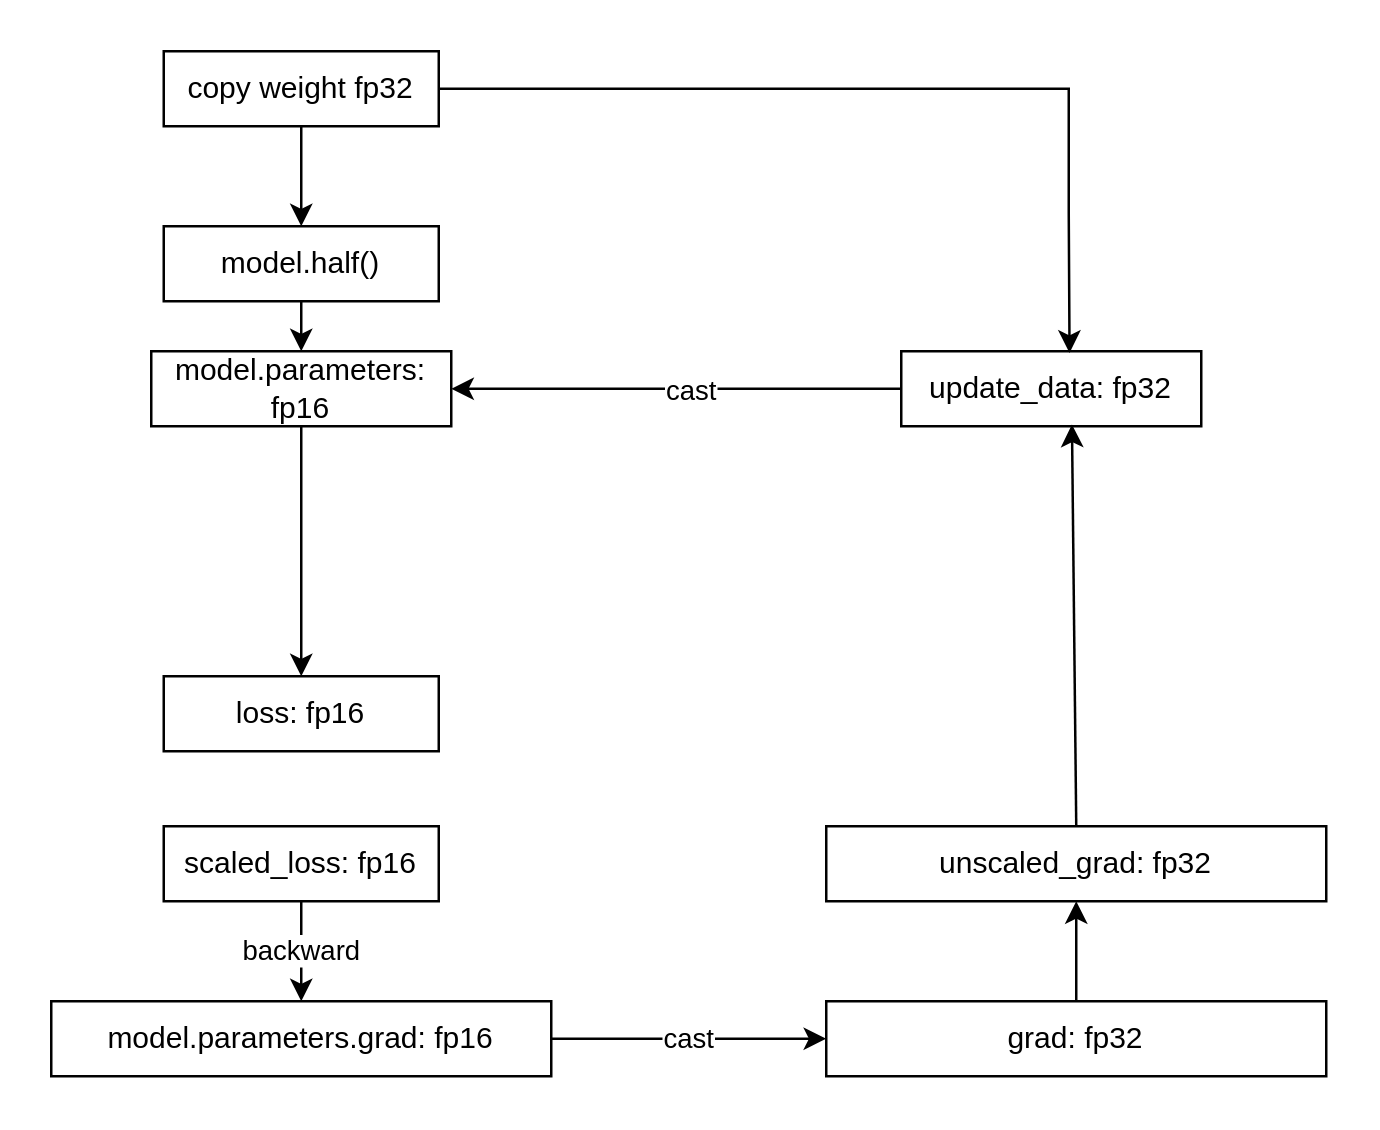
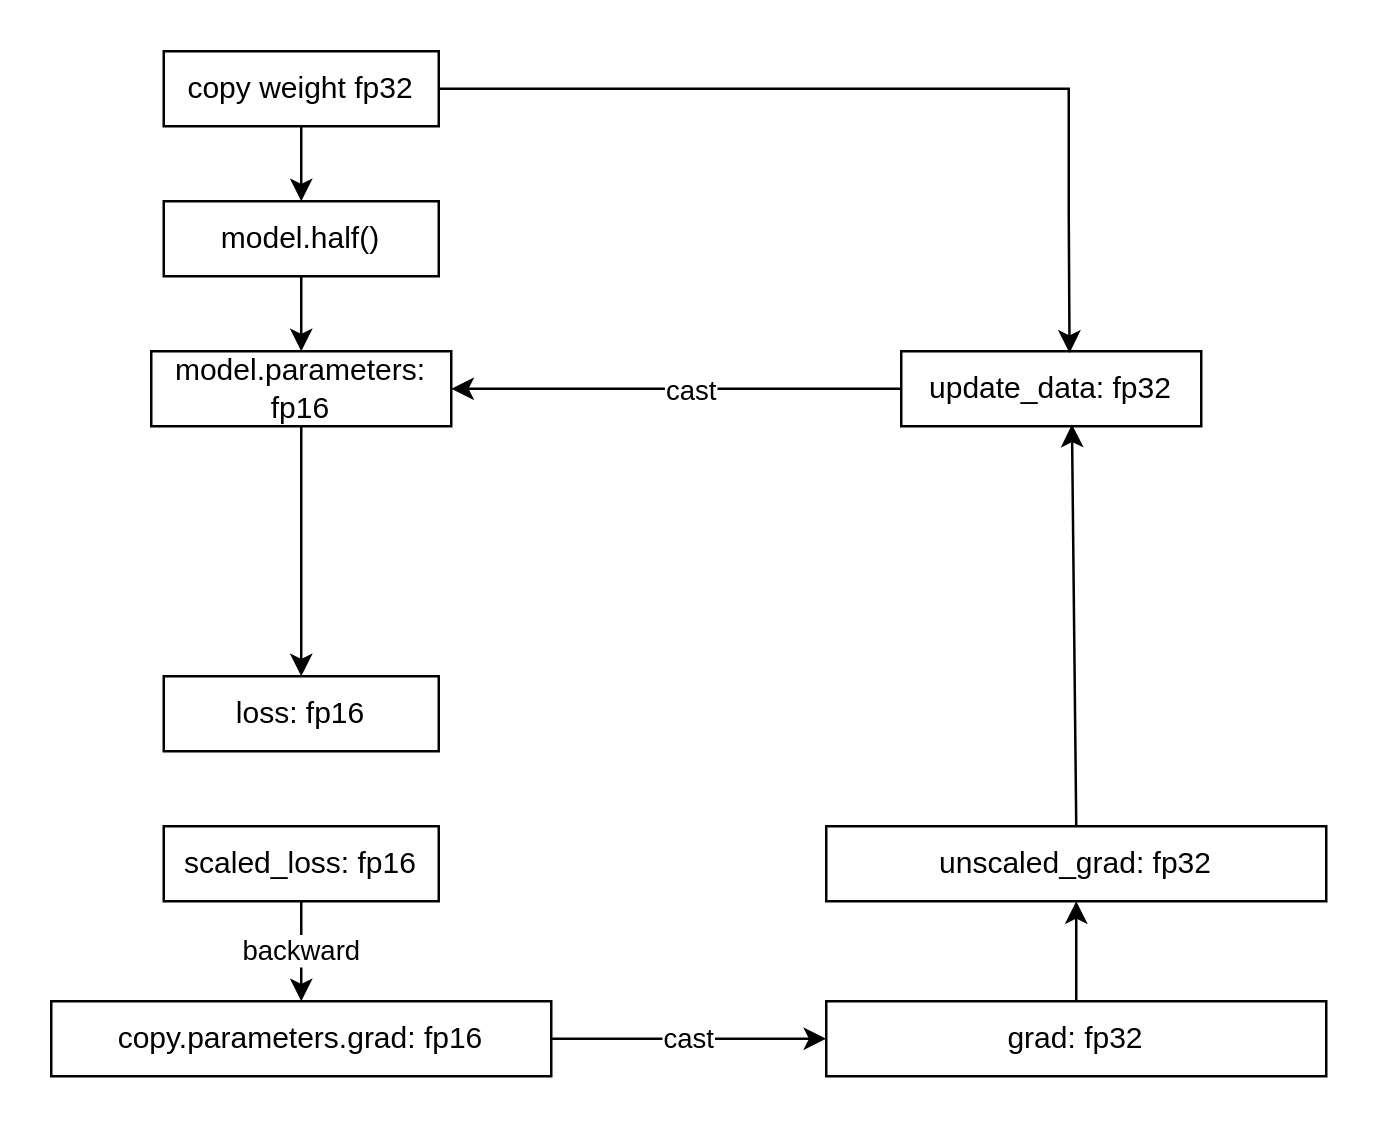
node "model.half()": moved (301, 264) -> (301, 239)
node "model.parameters.grad: fp16": label "model.parameters.grad: fp16" -> "copy.parameters.grad: fp16"
